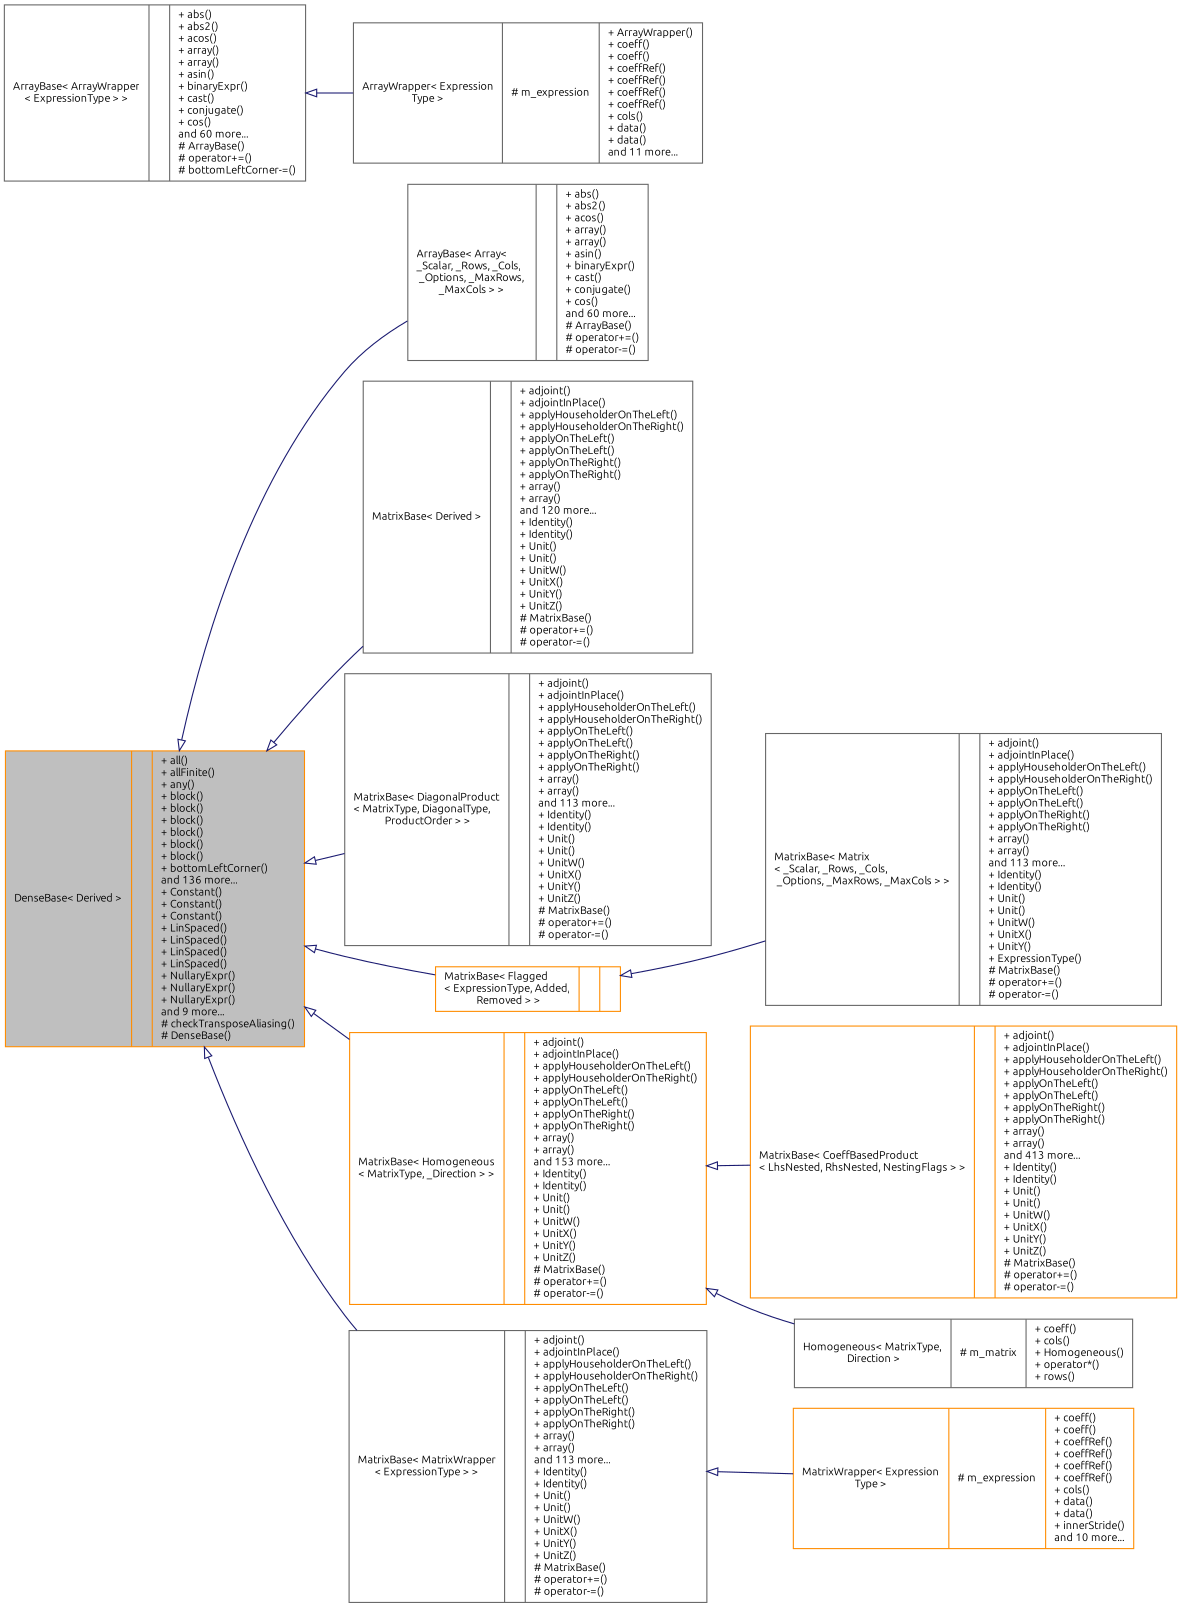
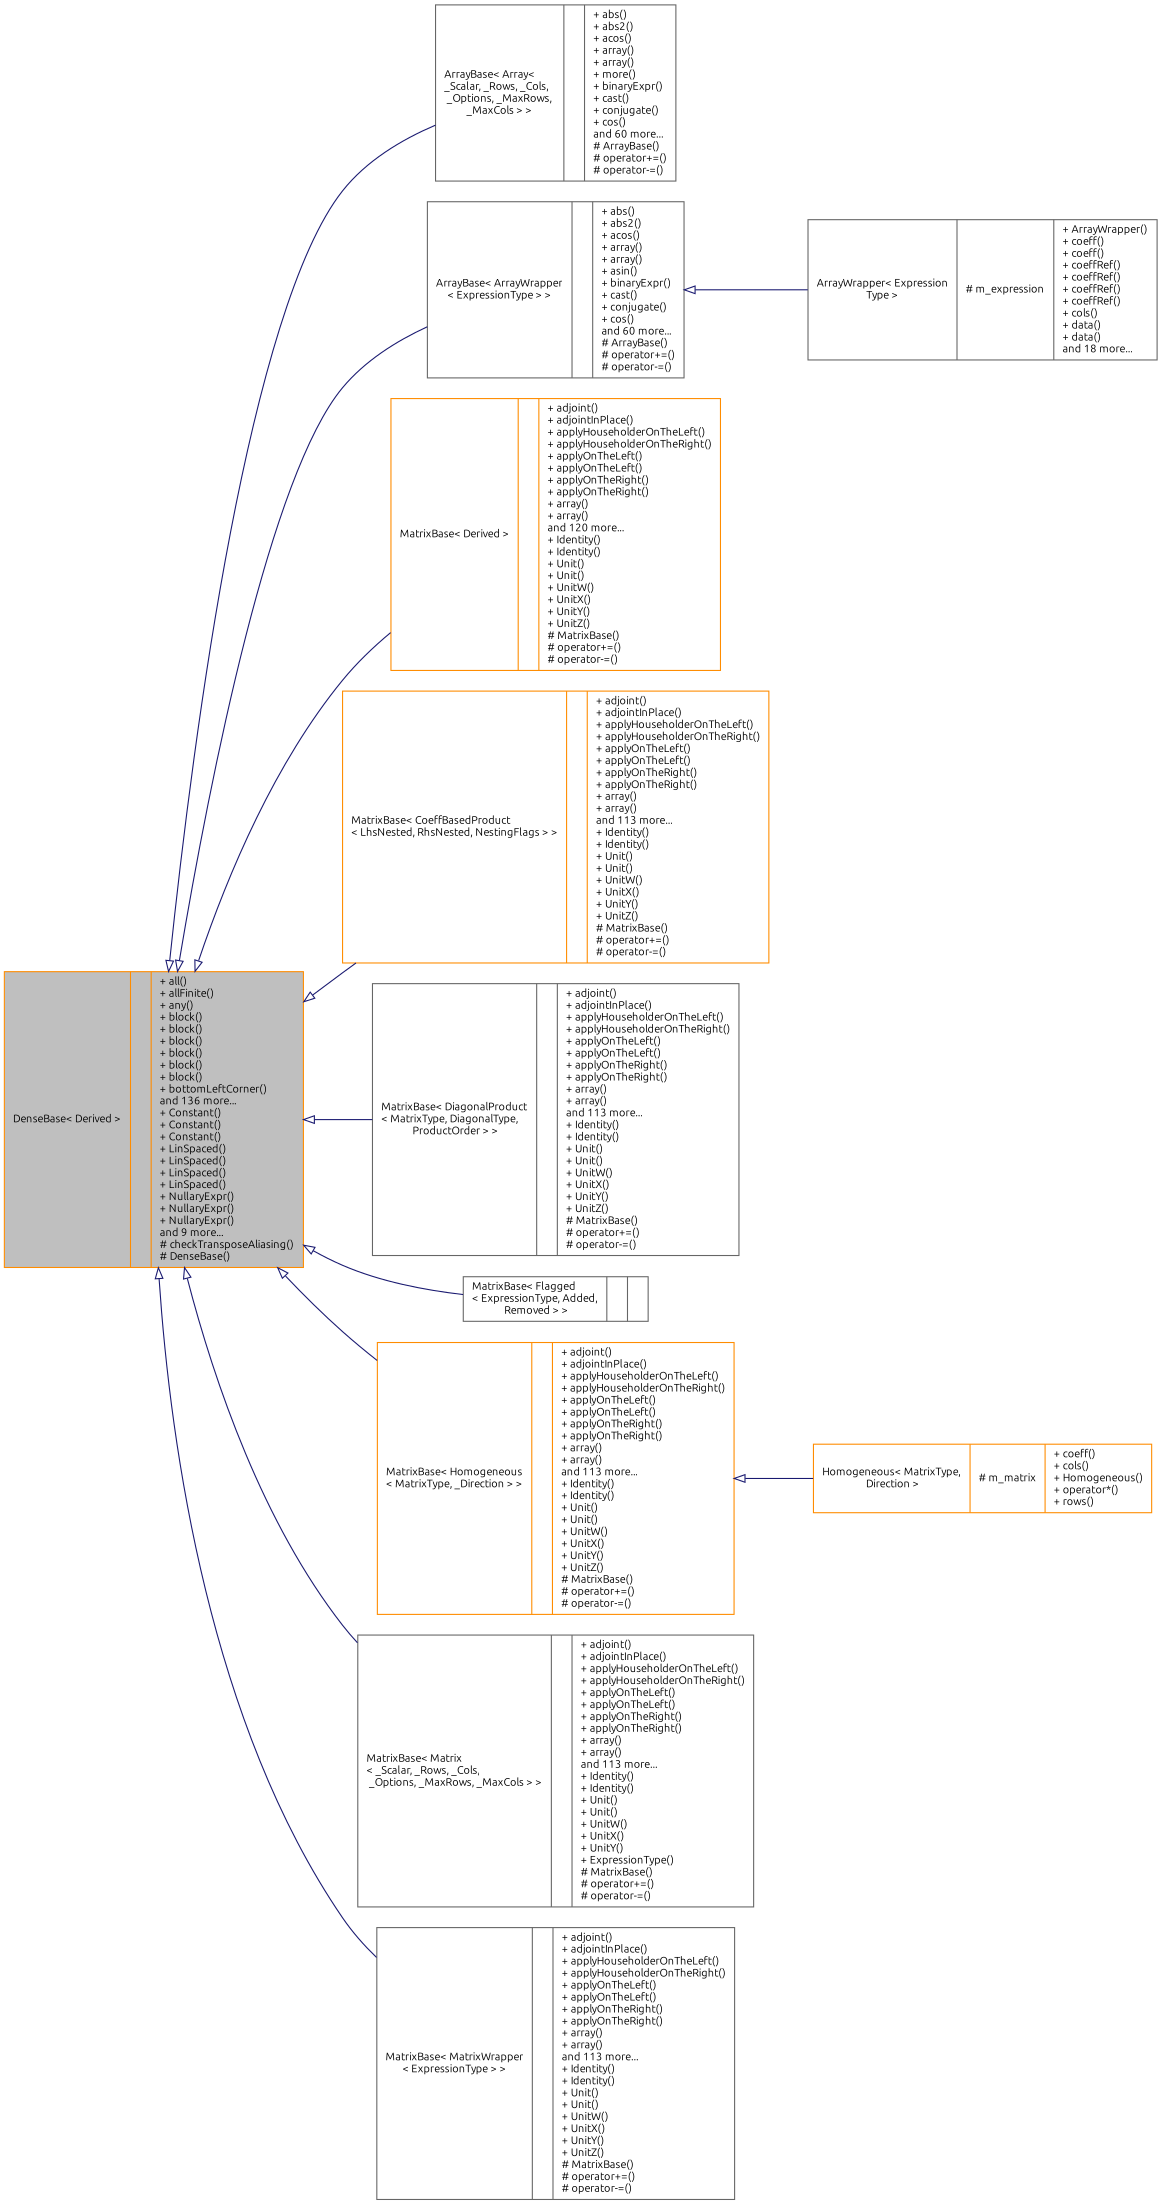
node "ArrayWrapper< Expression": text "and 11 more..." -> "and 18 more..."
node "ArrayBase< ArrayWrapper": text "# bottomLeftCorner-=()" -> "# operator-=()"
node "ArrayBase< Array<": text "+ asin()" -> "+ more()"
node "MatrixBase< Derived >": color gray40 -> darkorange
edge "ArrayBase< ArrayWrapper" -> "DenseBase< Derived >": added
edge "MatrixBase< Matrix" -> "MatrixBase< Flagged": now "MatrixBase< Matrix" -> "DenseBase< Derived >"
node "MatrixBase< Flagged": color darkorange -> gray40
node "MatrixBase< CoeffBasedProduct": text "and 413 more..." -> "and 113 more..."
node "MatrixBase< Homogeneous": text "and 153 more..." -> "and 113 more..."
edge "MatrixBase< CoeffBasedProduct" -> "MatrixBase< Homogeneous": now "MatrixBase< CoeffBasedProduct" -> "DenseBase< Derived >"
node "Homogeneous< MatrixType,": color gray40 -> darkorange
node "MatrixWrapper< Expression": removed
